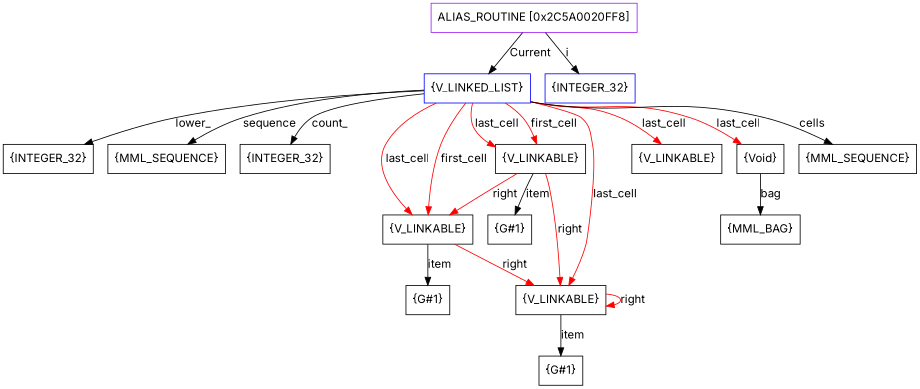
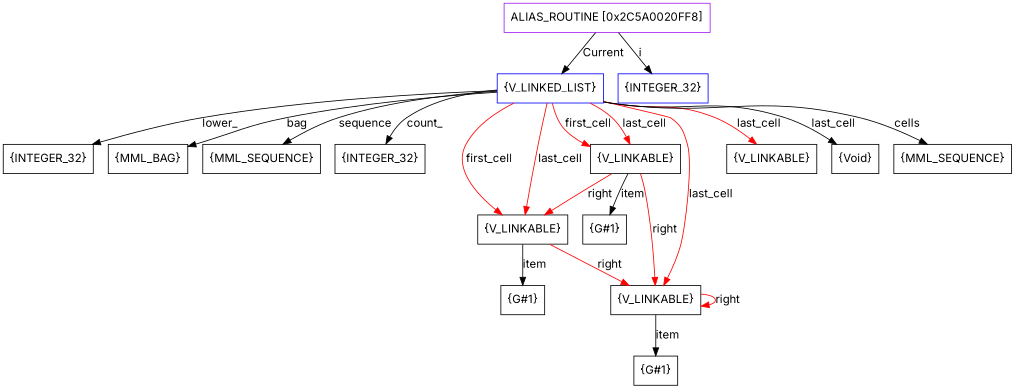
edge "{V_LINKED_LIST}" -> "{Void}": color red -> black
edge "{Void}" -> "{MML_BAG}": now "{V_LINKED_LIST}" -> "{MML_BAG}"
